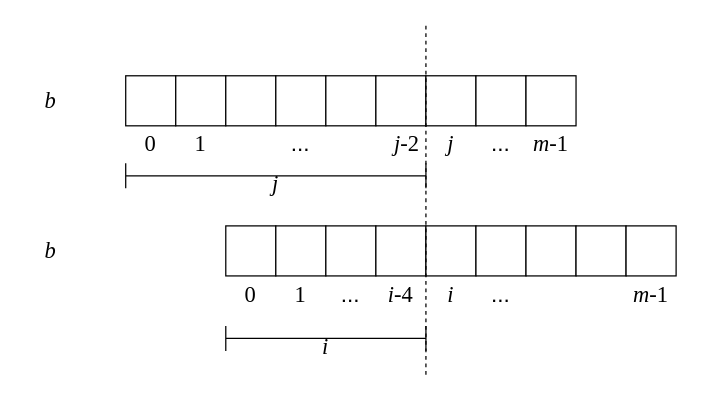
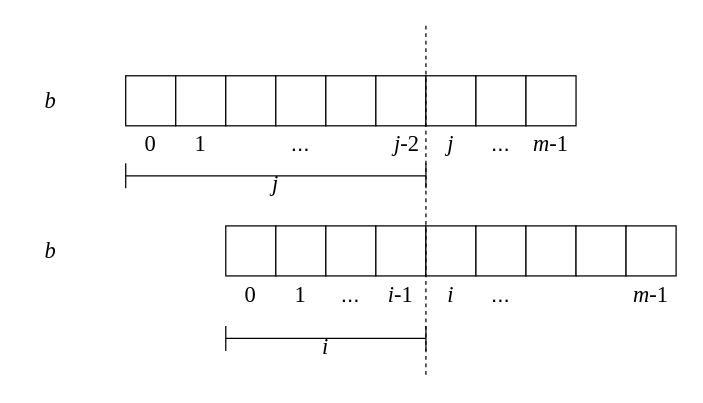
node "i-4": label "i-4" -> "i-1"
